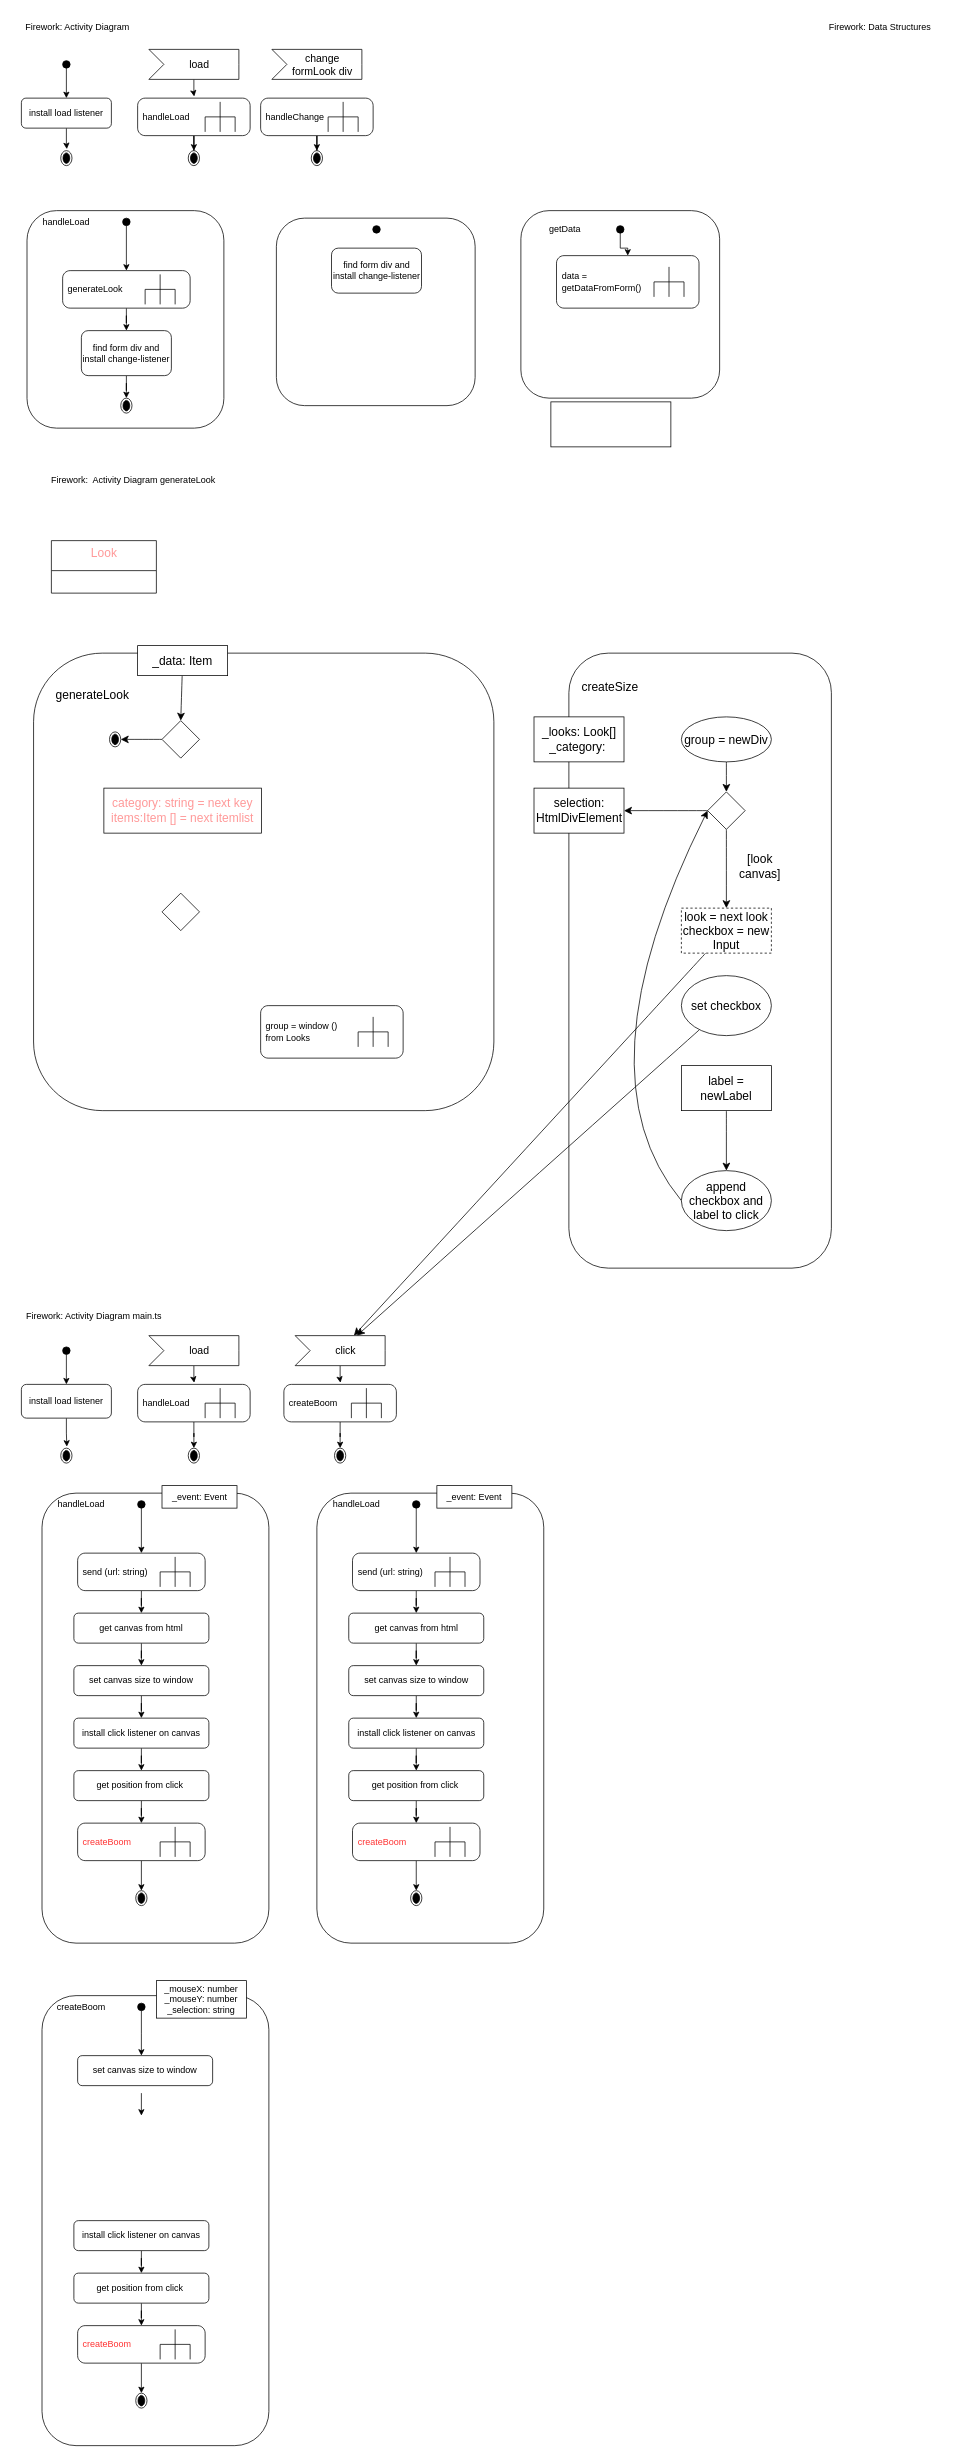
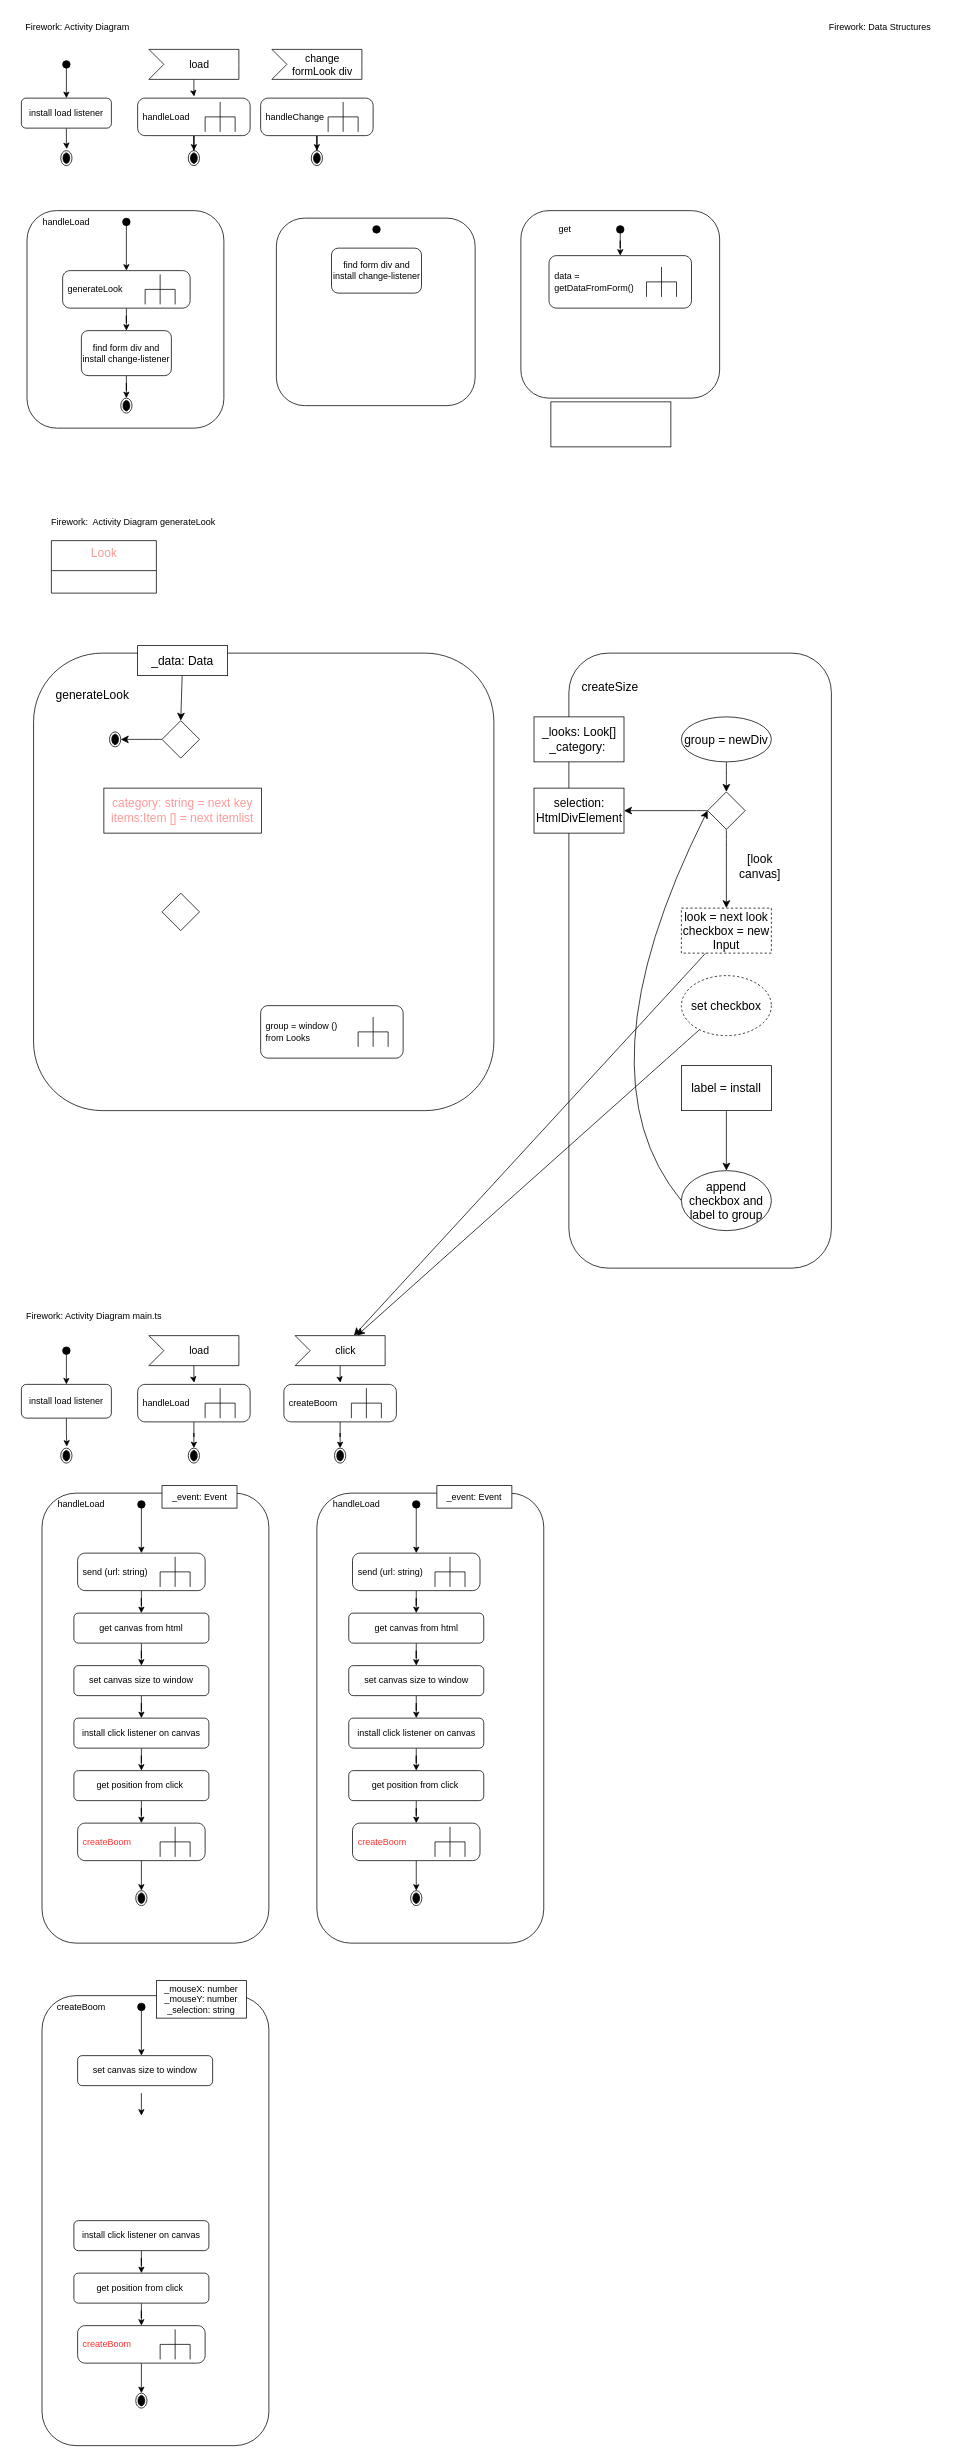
node "getData": label "getData" -> "get"
node "data = getDataFromForm()": moved (628, 282) -> (620, 282)
node "Firework: Activity Diagram generateLook": moved (133, 480) -> (133, 522)
node "_data: Item": label "_data: Item" -> "_data: Data"
node "set checkbox": style solid -> dashed
node "label = newLabel": label "label = newLabel" -> "label = install"
node "append checkbox and label to click": label "append checkbox and label to click" -> "append checkbox and label to group"
